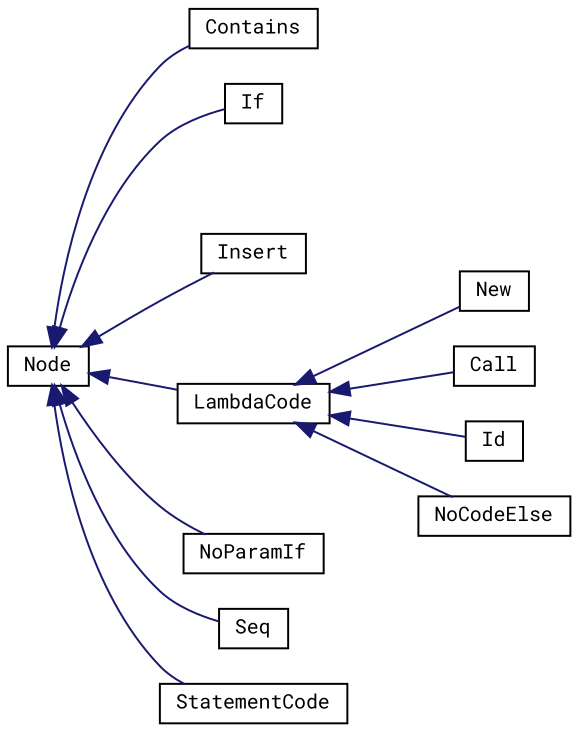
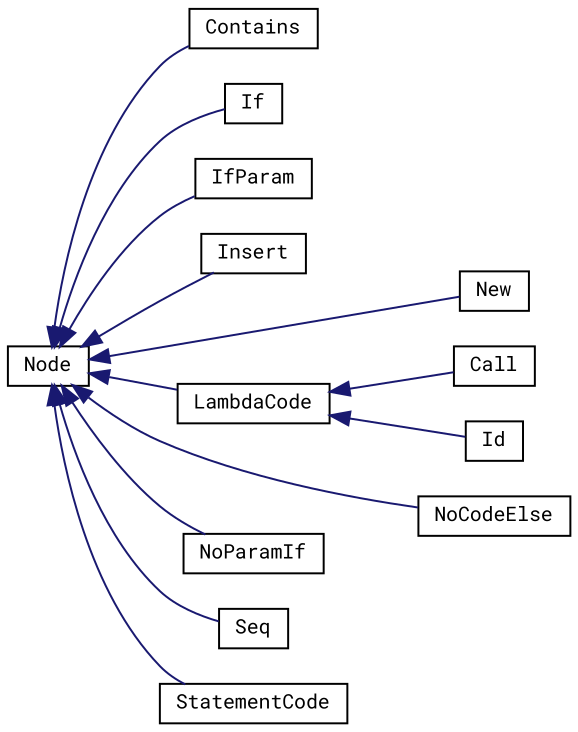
node "IfParam": added
edge "New" -> "LambdaCode": now "New" -> "Node"
edge "NoCodeElse" -> "LambdaCode": now "NoCodeElse" -> "Node"
